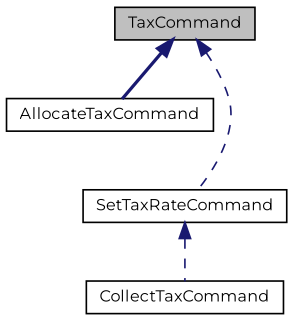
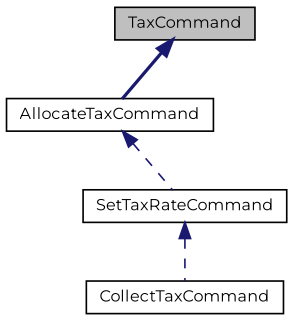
edge "SetTaxRateCommand" -> "TaxCommand": now "SetTaxRateCommand" -> "AllocateTaxCommand"
